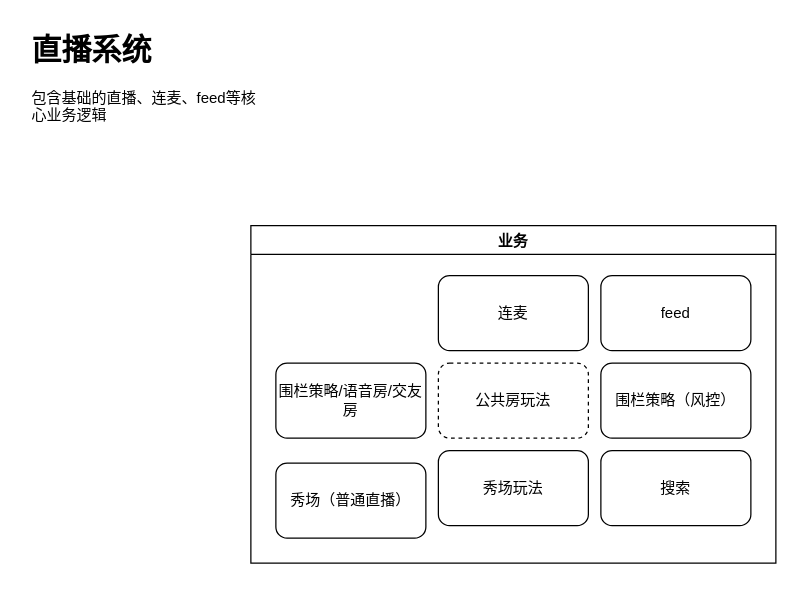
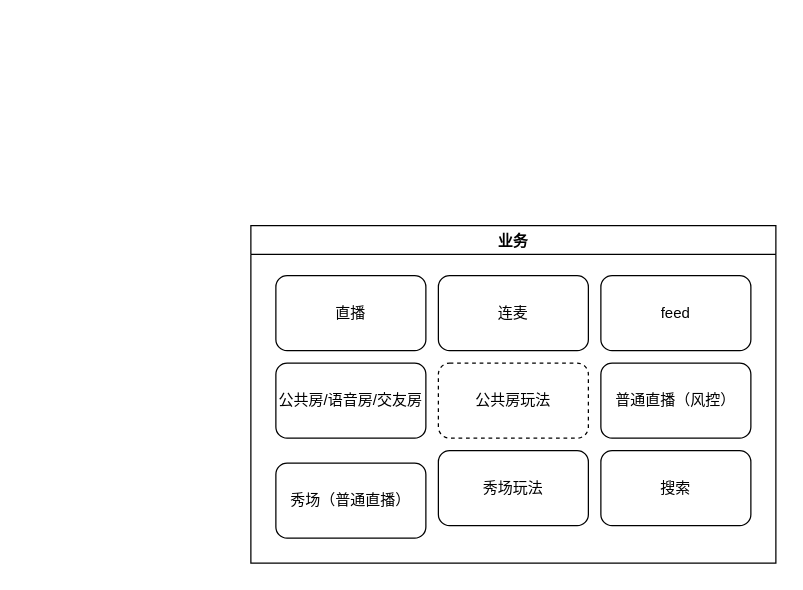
node "直播系统包含基础的直播、连麦、feed等核心业务逻辑": removed
node "直播": added
node "围栏策略/语音房/交友房": label "围栏策略/语音房/交友房" -> "公共房/语音房/交友房"
node "围栏策略（风控）": label "围栏策略（风控）" -> "普通直播（风控）"
